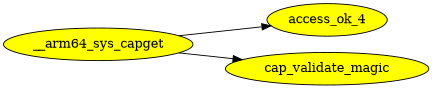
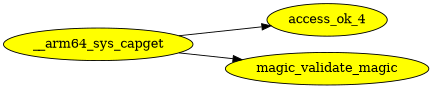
node "cap_validate_magic": label "cap_validate_magic" -> "magic_validate_magic"
